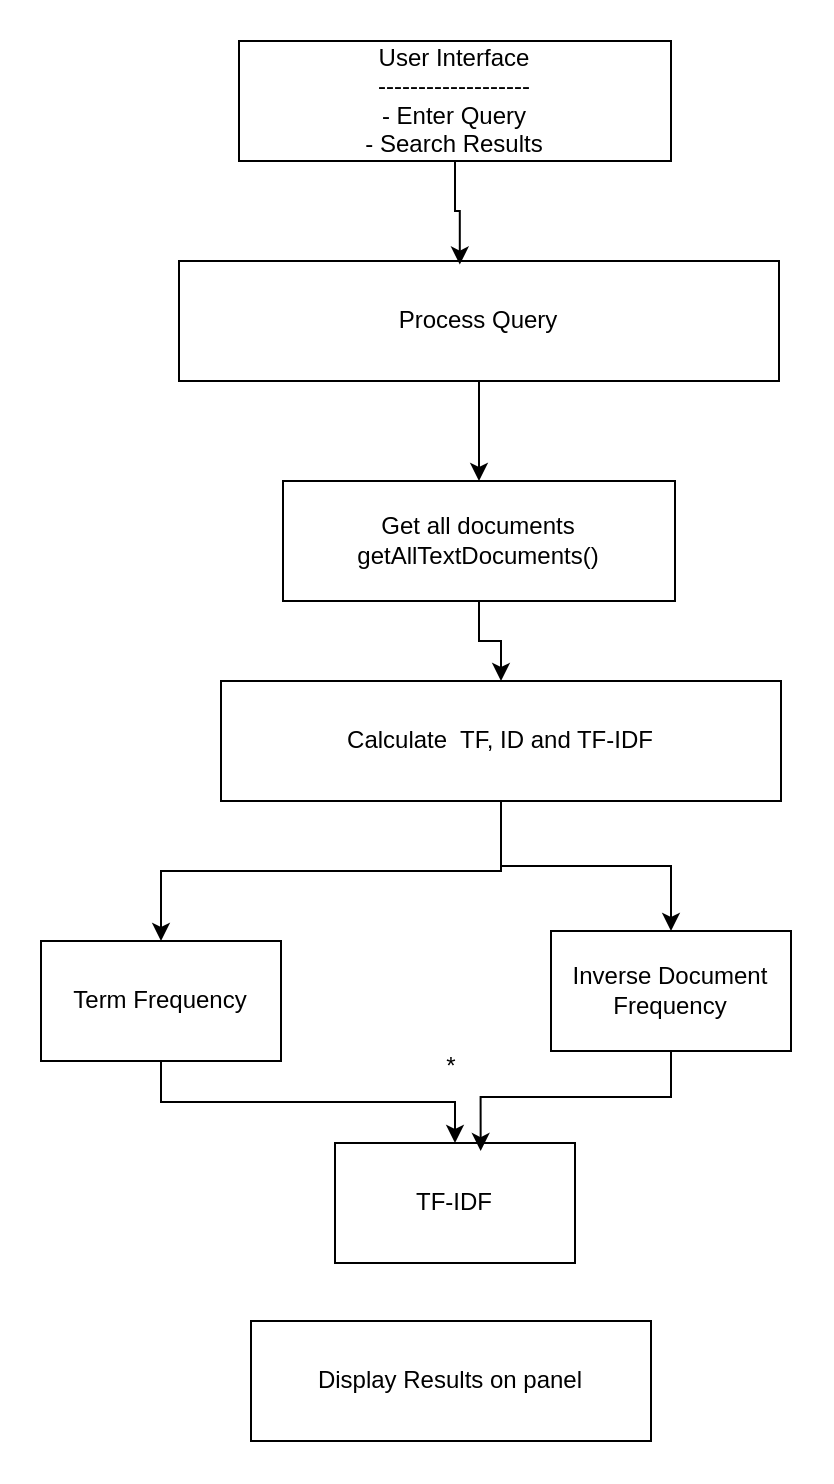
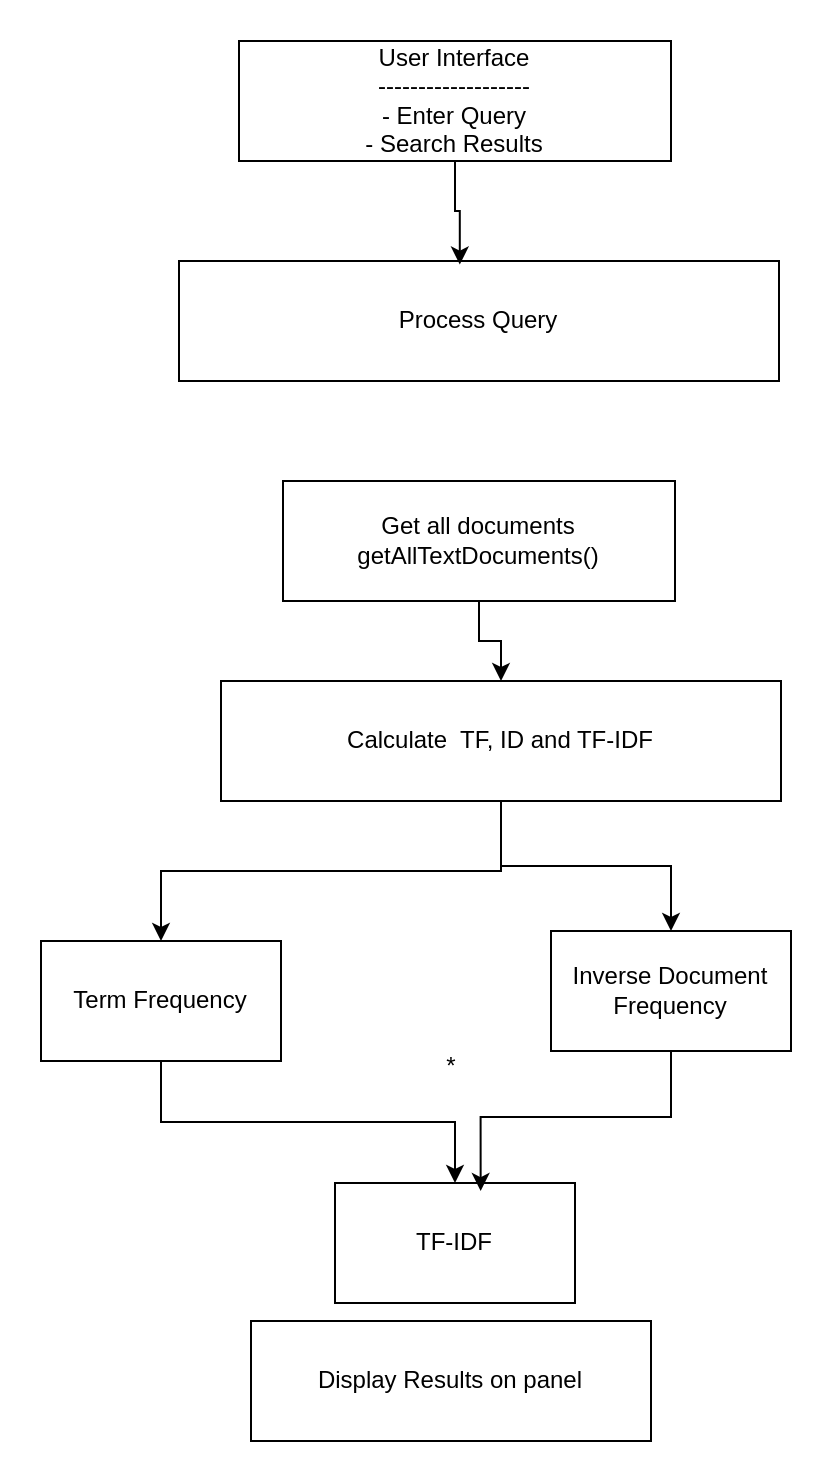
edge "Process Query" -> "Get all documents getAllTextDocuments()": removed
node "TF-IDF": moved (455, 1203) -> (455, 1243)
